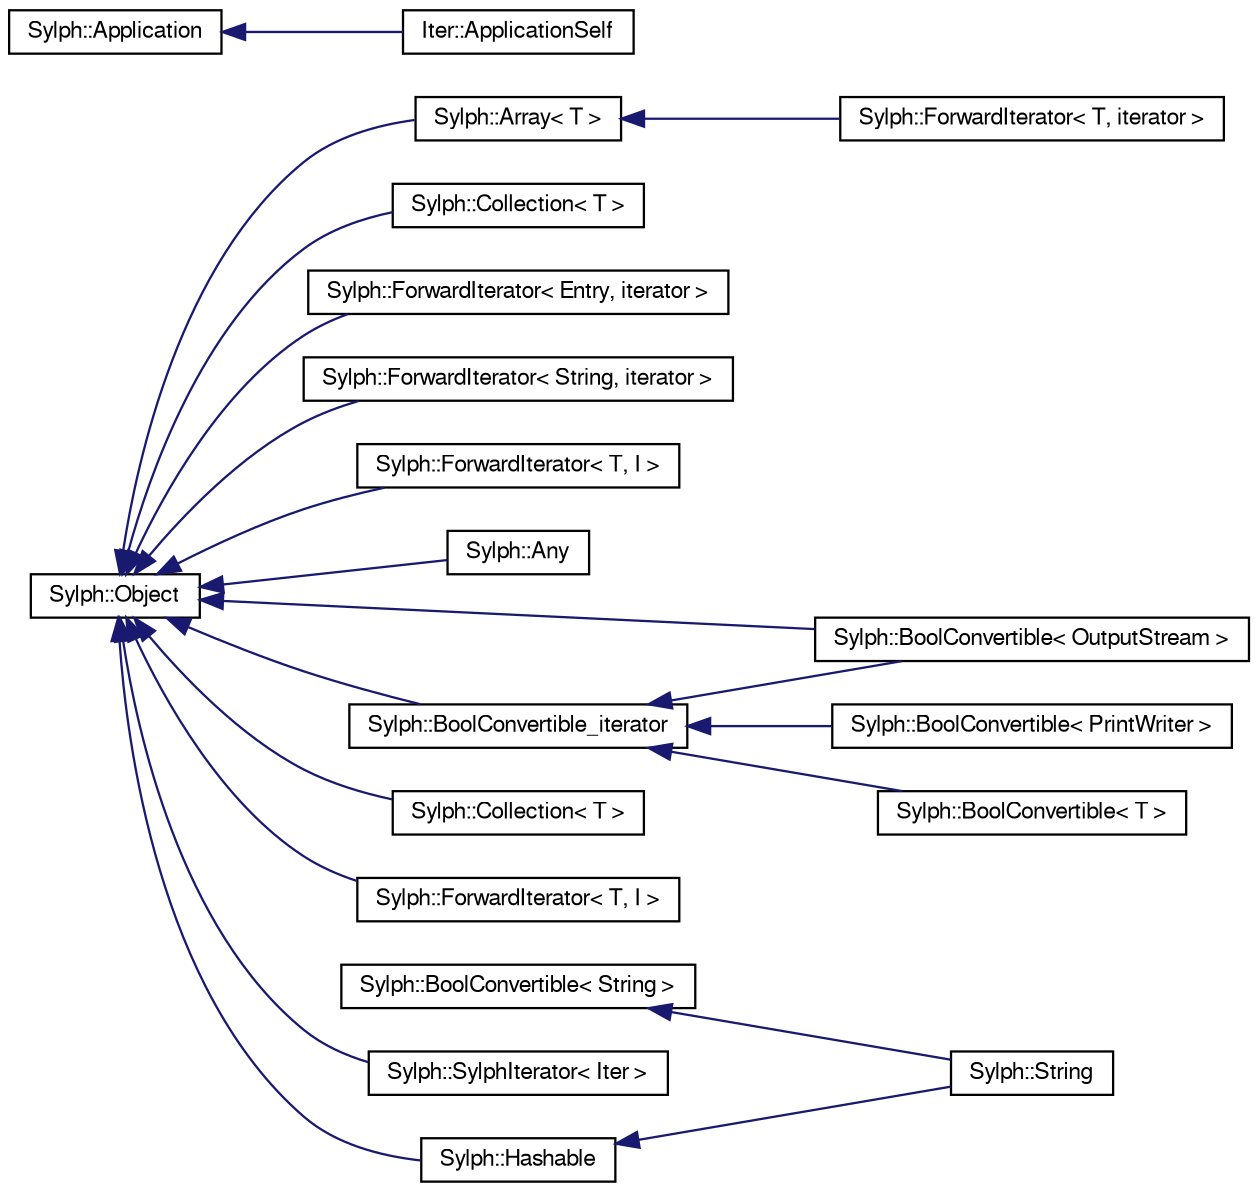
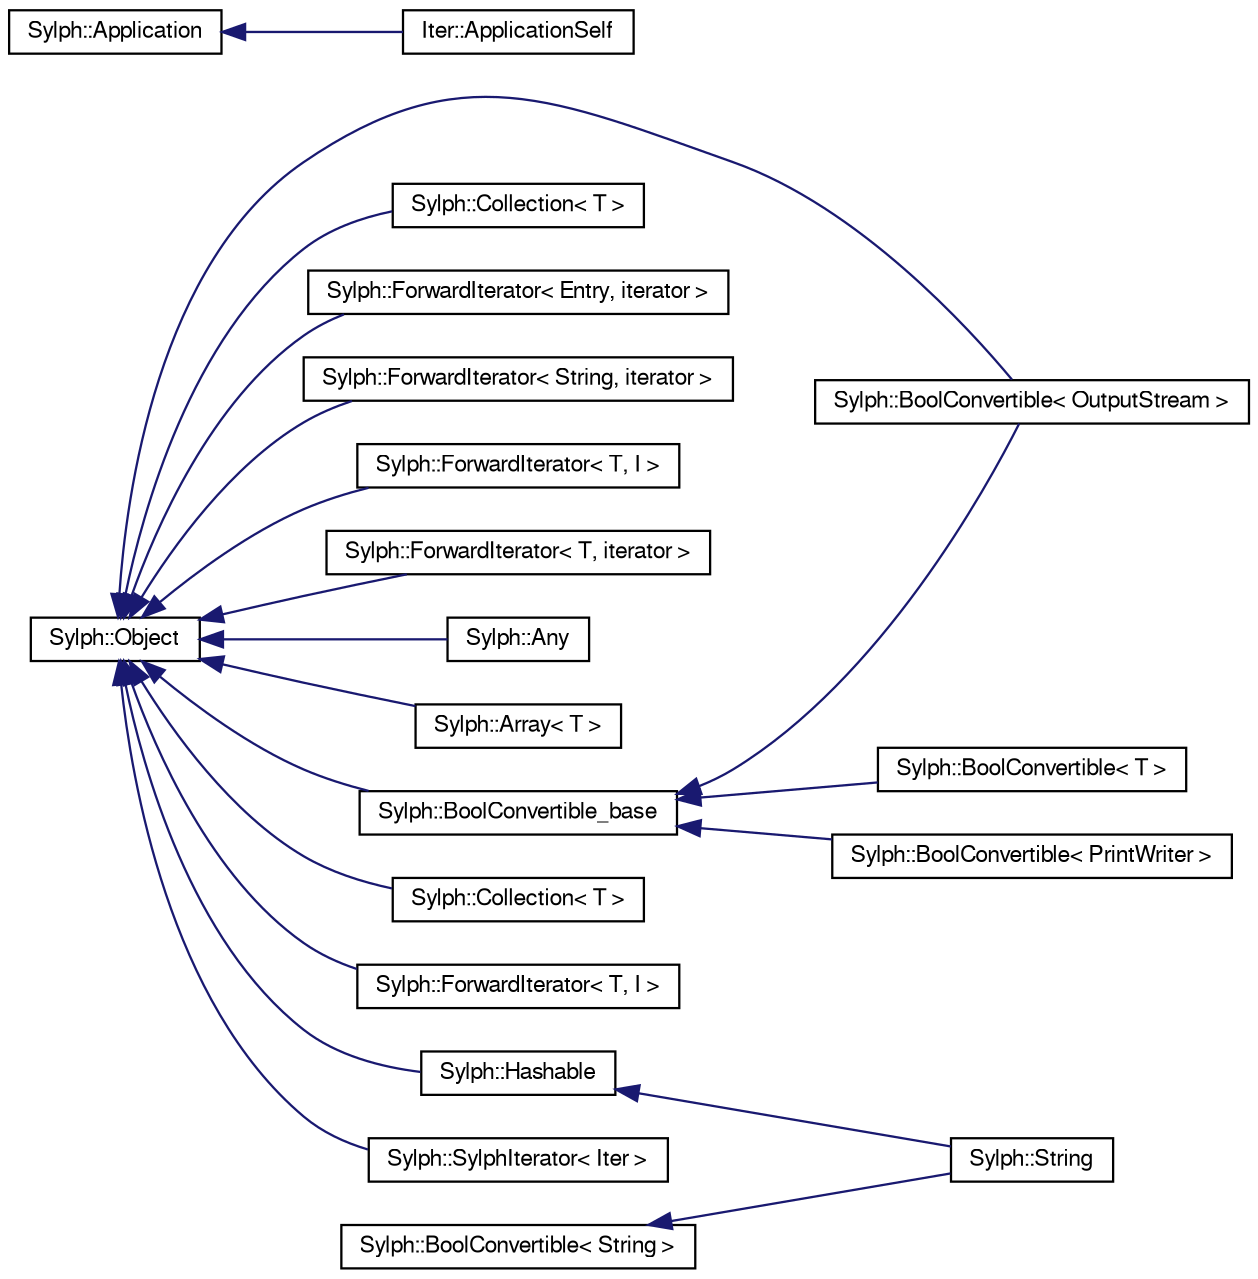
edge "Sylph::ForwardIterator< T, iterator >" -> "Sylph::Array< T >": now "Sylph::ForwardIterator< T, iterator >" -> "Sylph::Object"
node "Sylph::BoolConvertible_iterator": label "Sylph::BoolConvertible_iterator" -> "Sylph::BoolConvertible_base"
